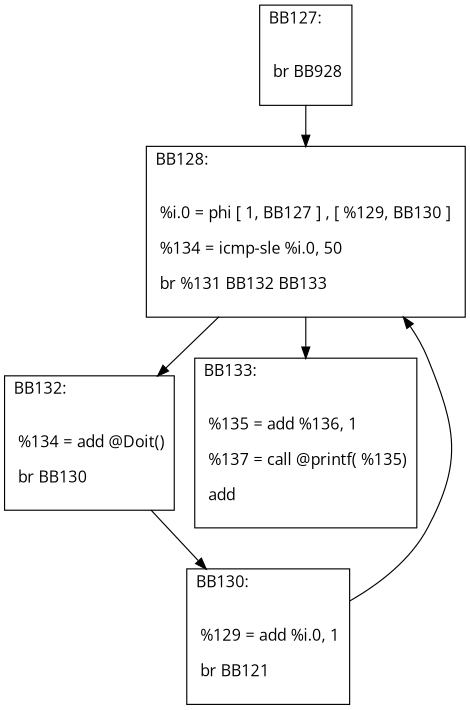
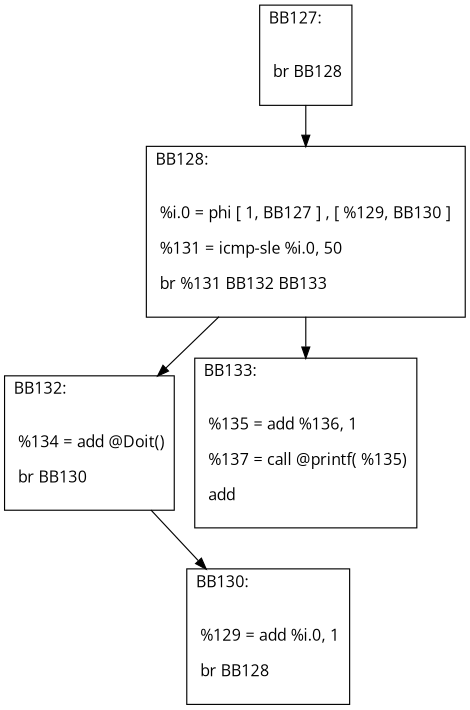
node "BB127:": text "br BB928" -> "br BB128"
node "BB128:": text "%134 = icmp-sle %i.0, 50" -> "%131 = icmp-sle %i.0, 50"
edge "BB130:" -> "BB128:": removed
node "BB130:": text "br BB121" -> "br BB128"
